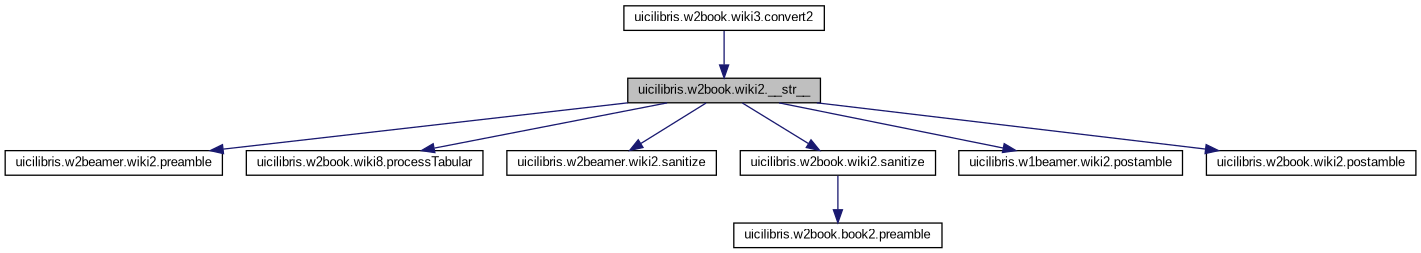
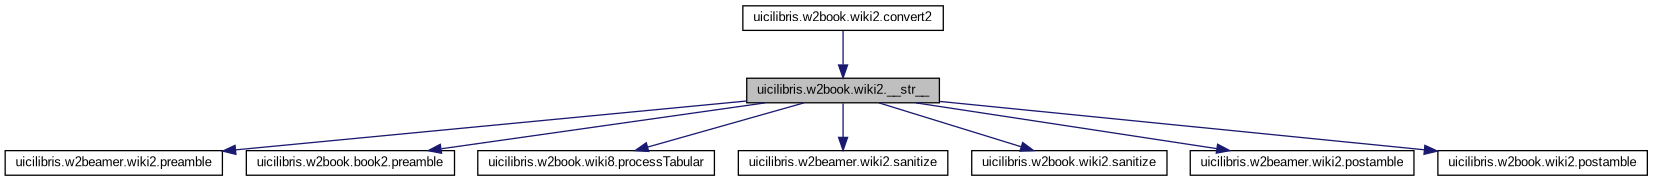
node "uicilibris.w2book.wiki3.convert2": label "uicilibris.w2book.wiki3.convert2" -> "uicilibris.w2book.wiki2.convert2"
node "uicilibris.w1beamer.wiki2.postamble": label "uicilibris.w1beamer.wiki2.postamble" -> "uicilibris.w2beamer.wiki2.postamble"
edge "uicilibris.w2book.wiki2.sanitize" -> "uicilibris.w2book.book2.preamble": now "uicilibris.w2book.wiki2.__str__" -> "uicilibris.w2book.book2.preamble"
